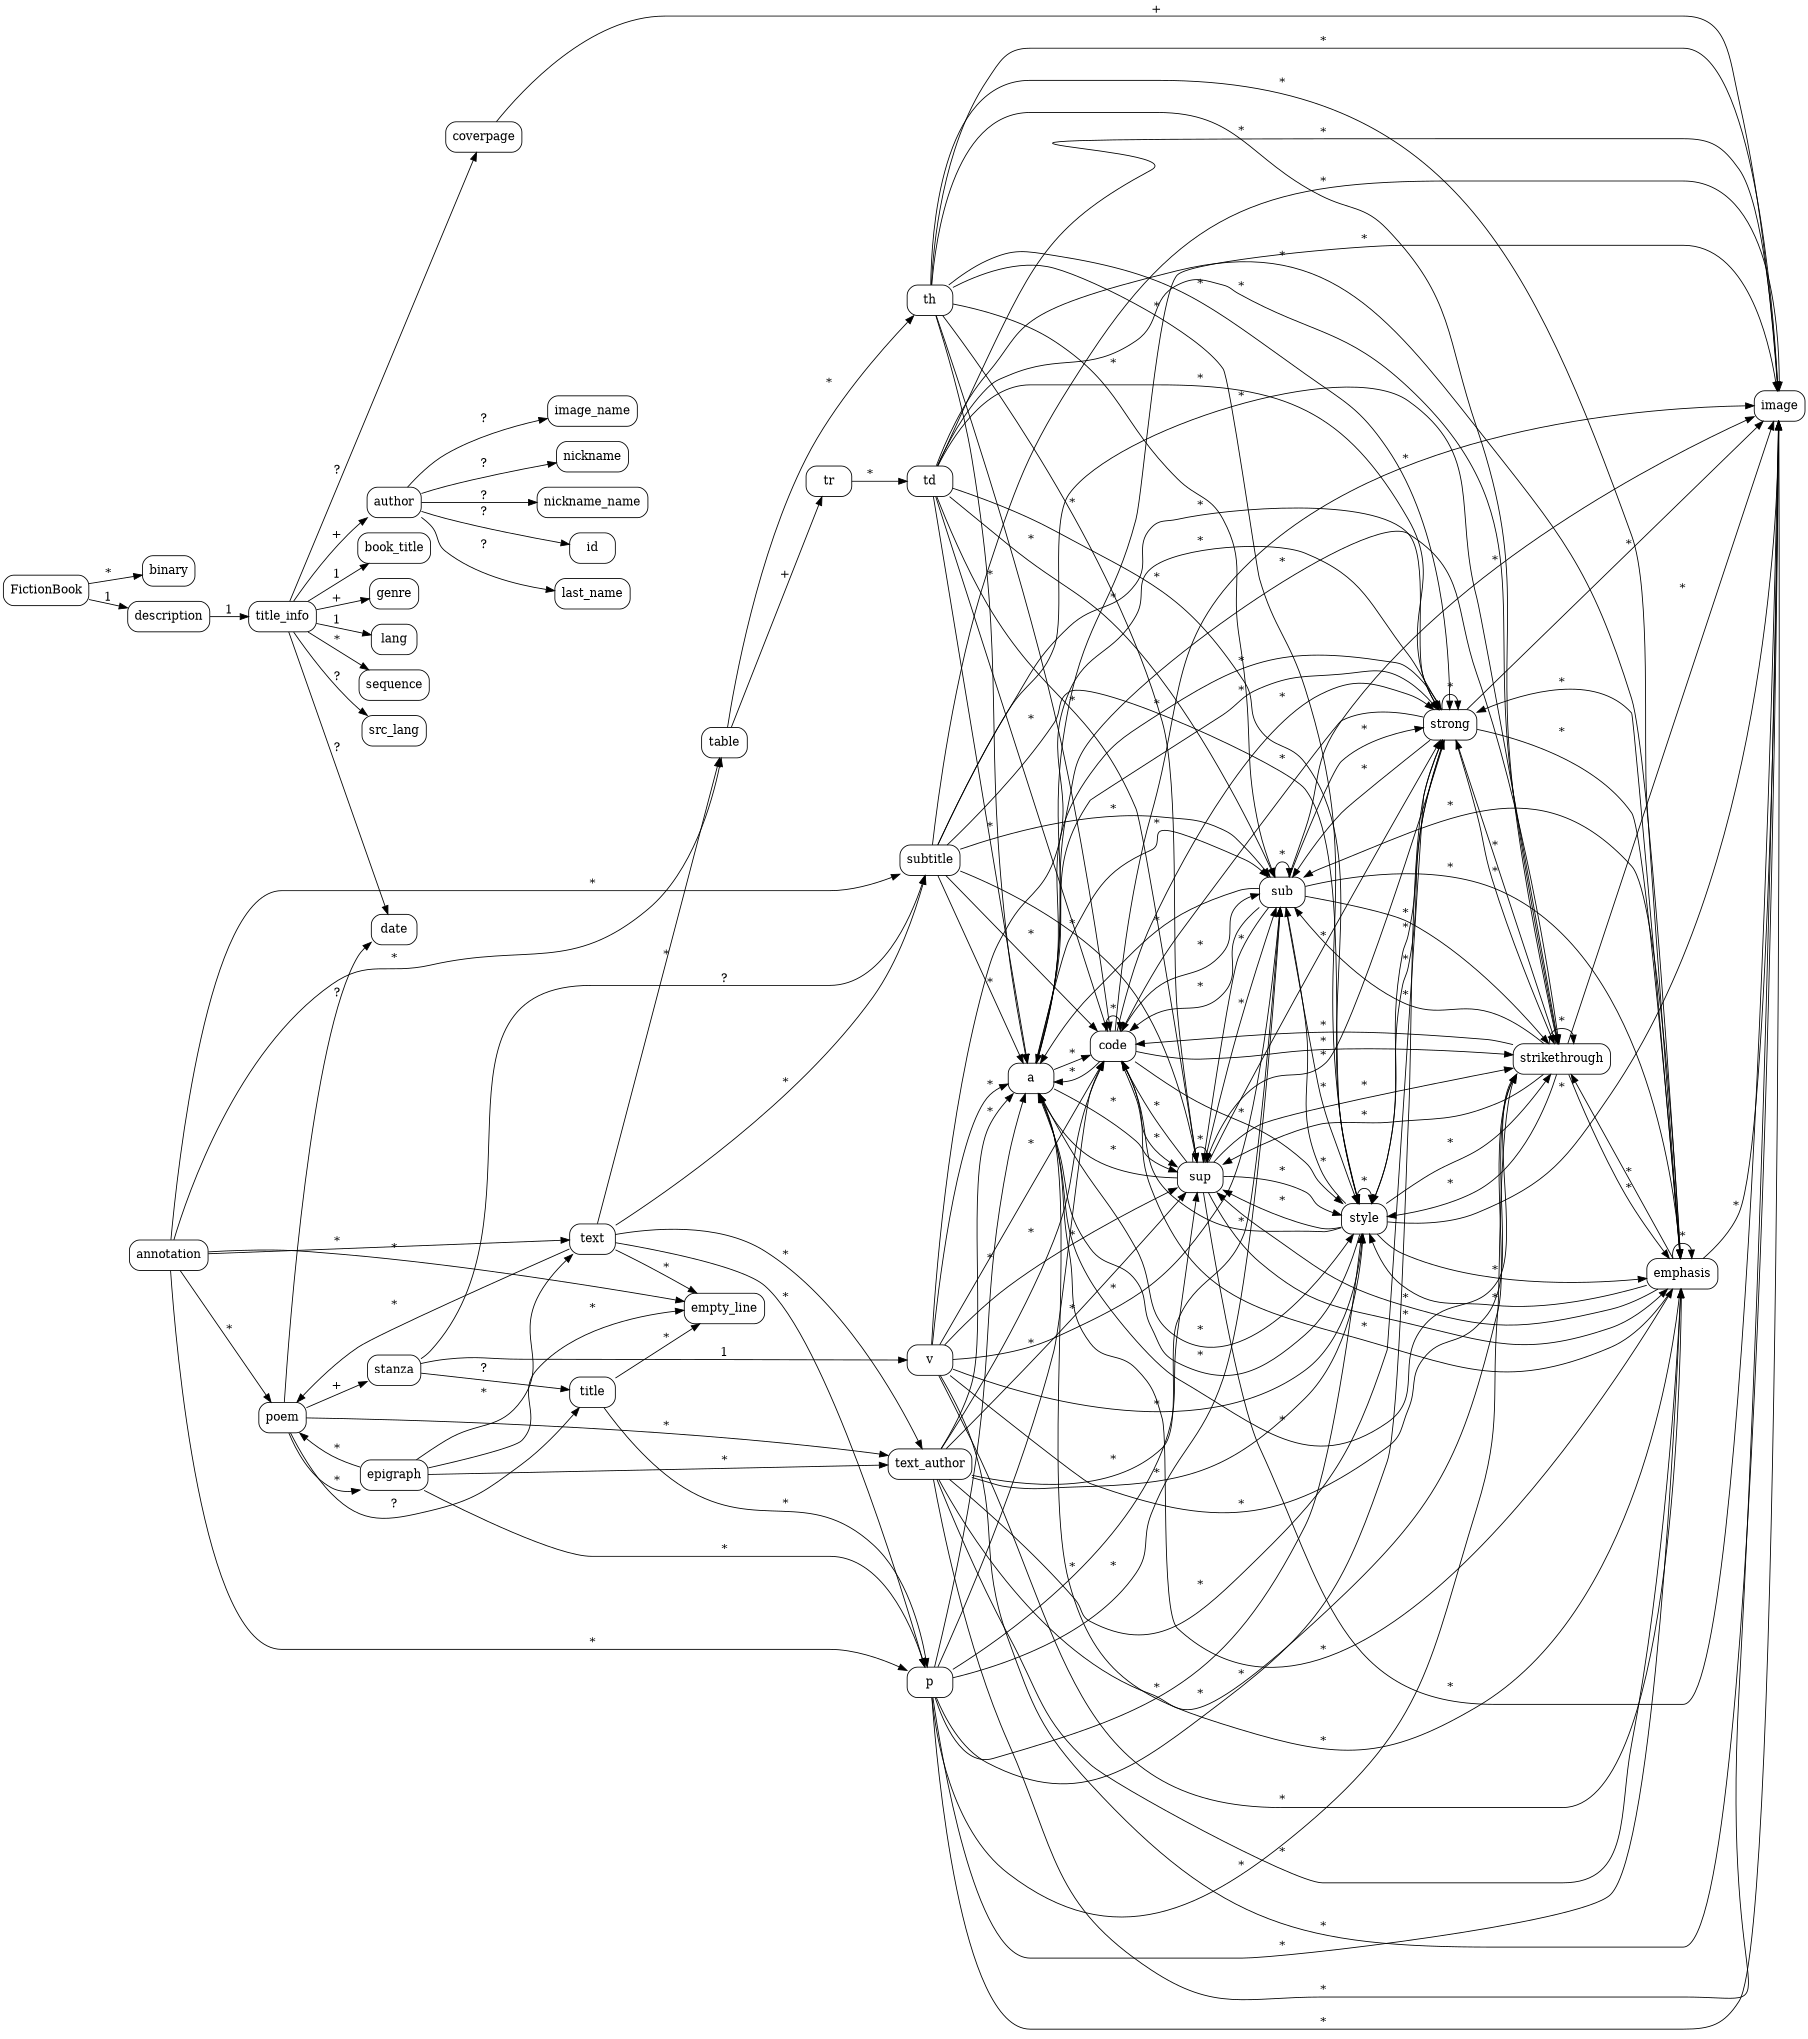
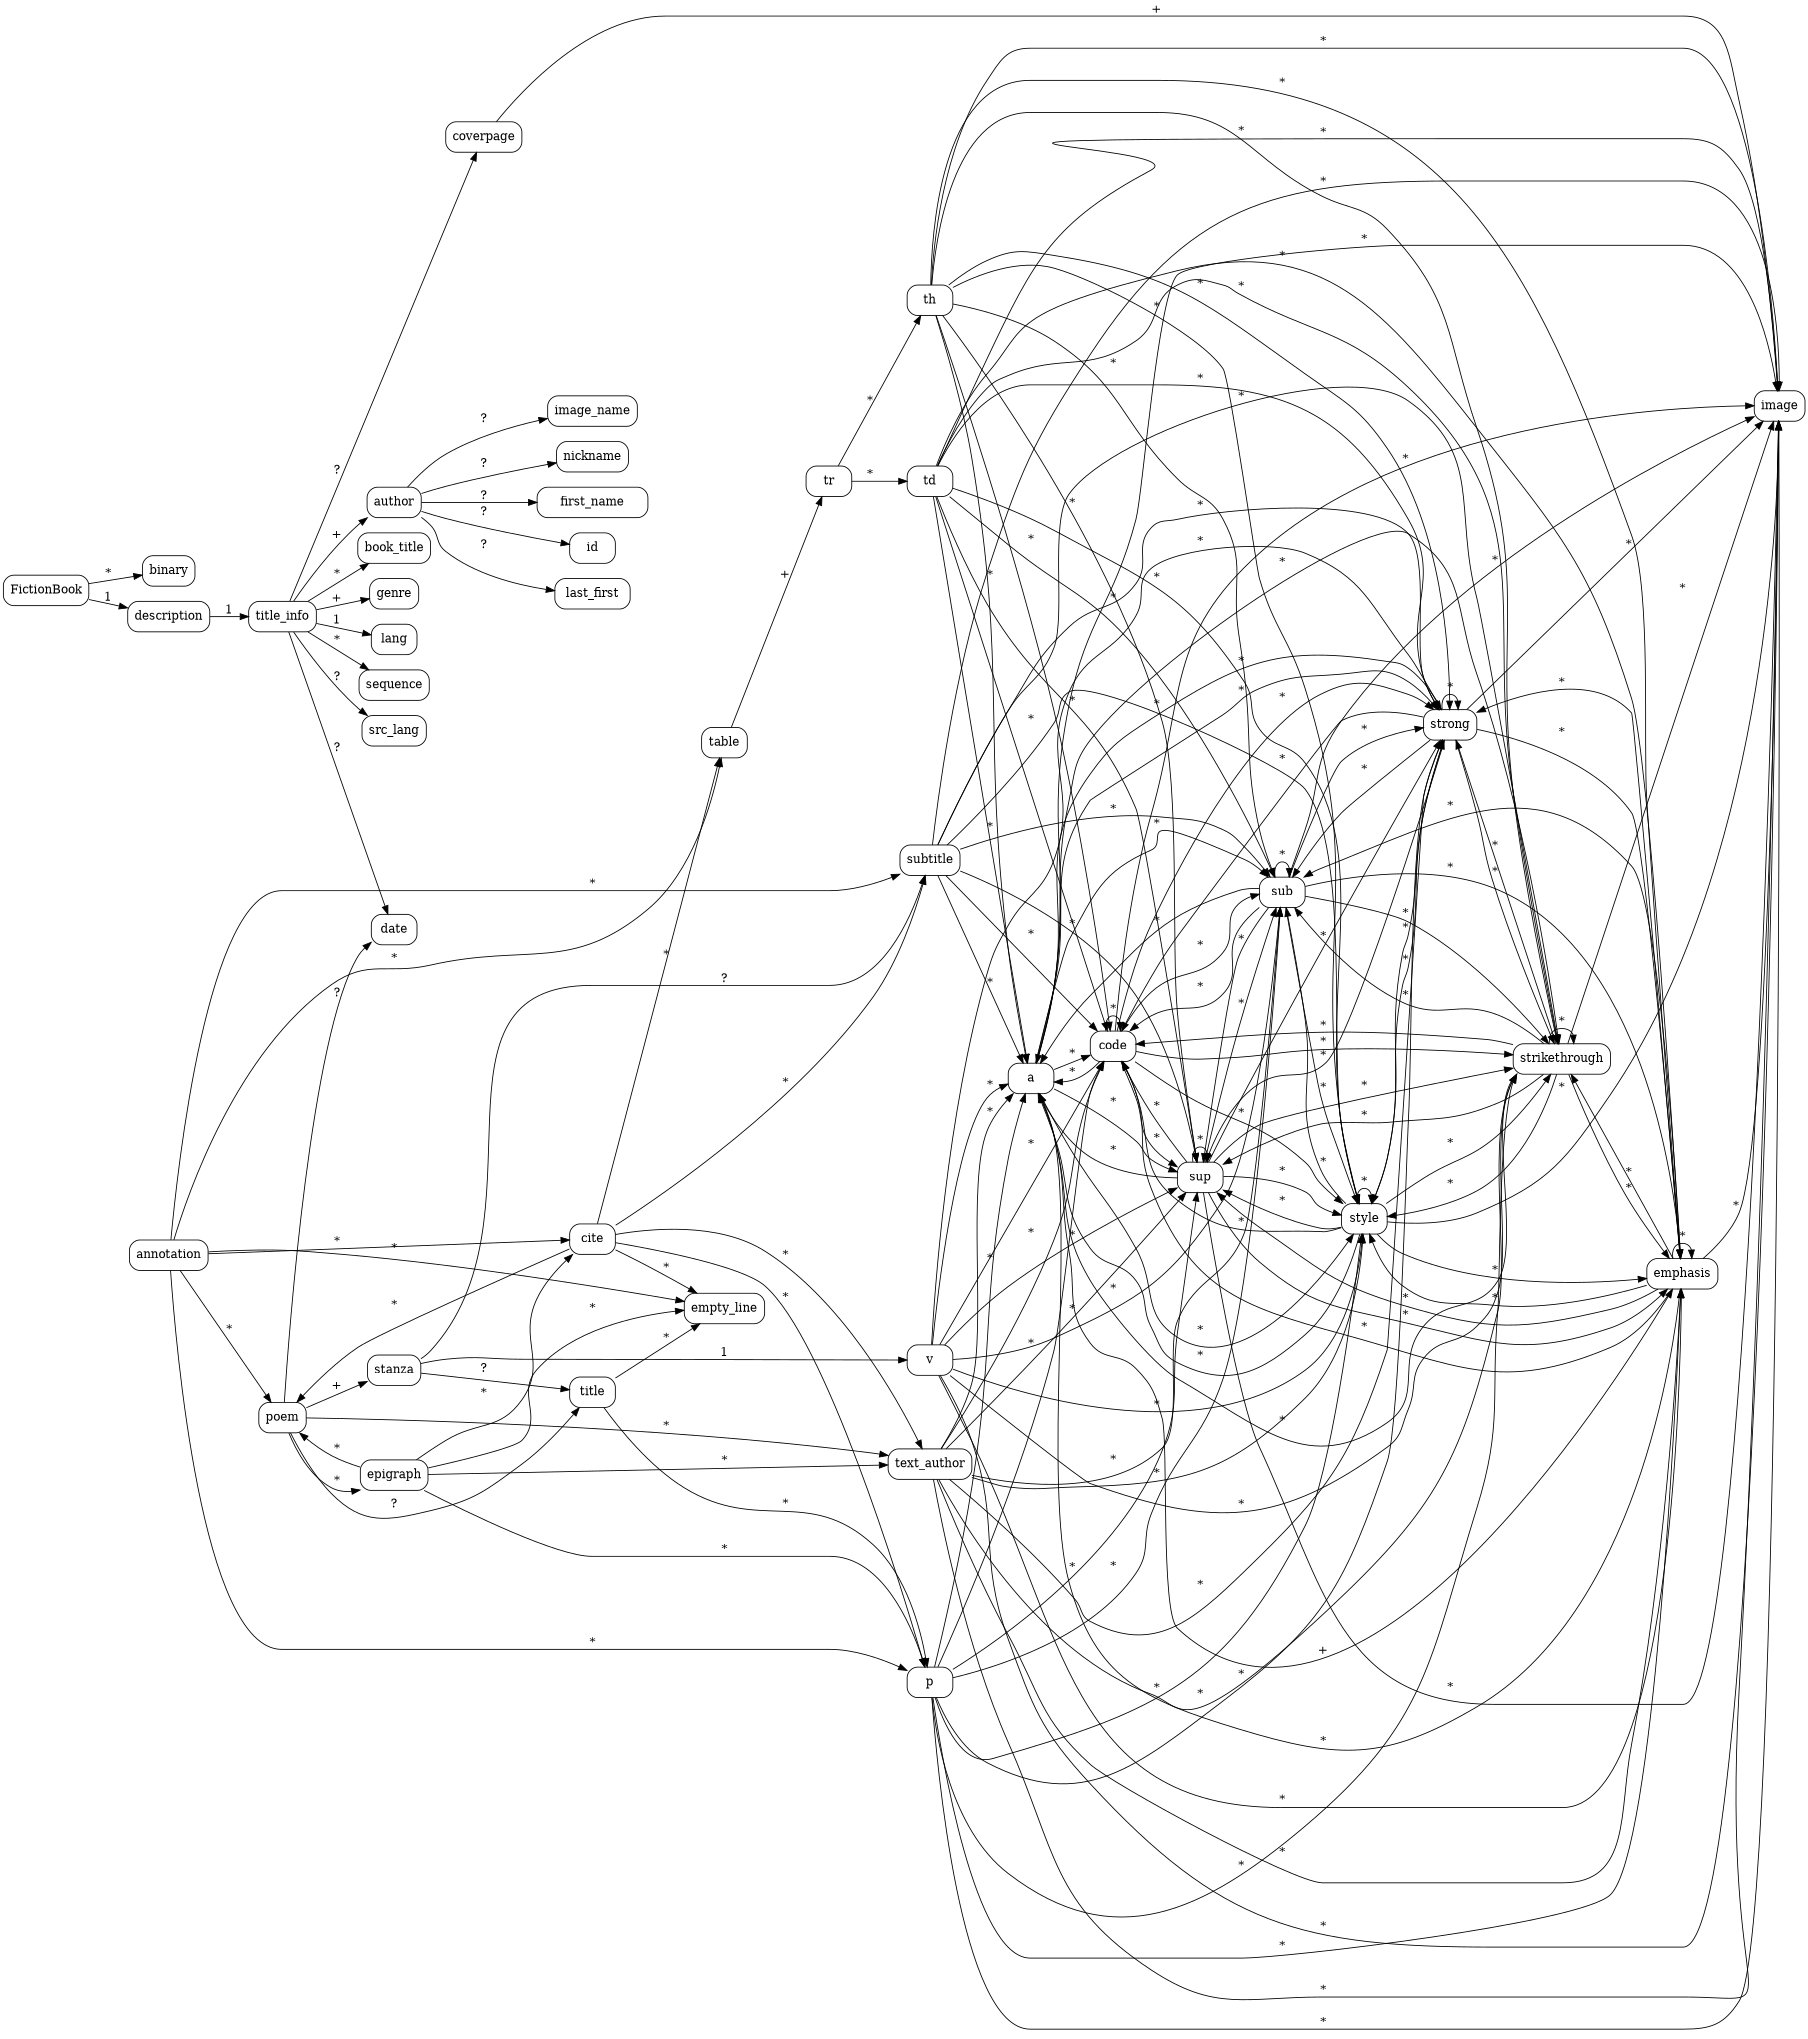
node "nickname_name": label "nickname_name" -> "first_name"
edge "table" -> "th": now "tr" -> "th"
edge "title_info" -> "book_title": label "1" -> "*"
node "last_name": label "last_name" -> "last_first"
node "text": label "text" -> "cite"
edge "a" -> "emphasis": label "*" -> "+"
